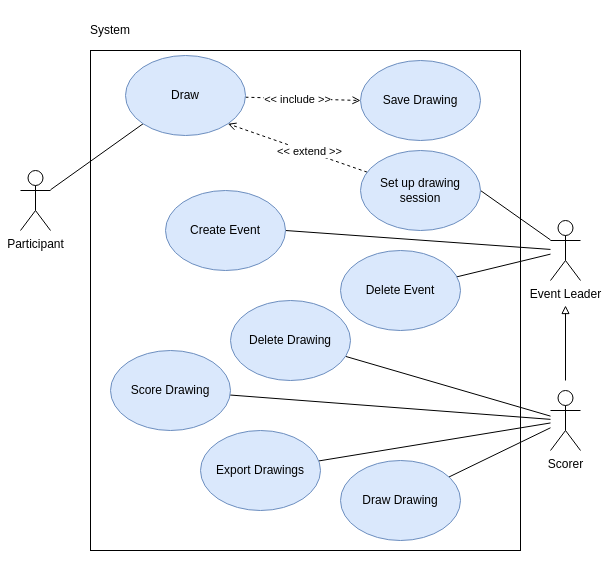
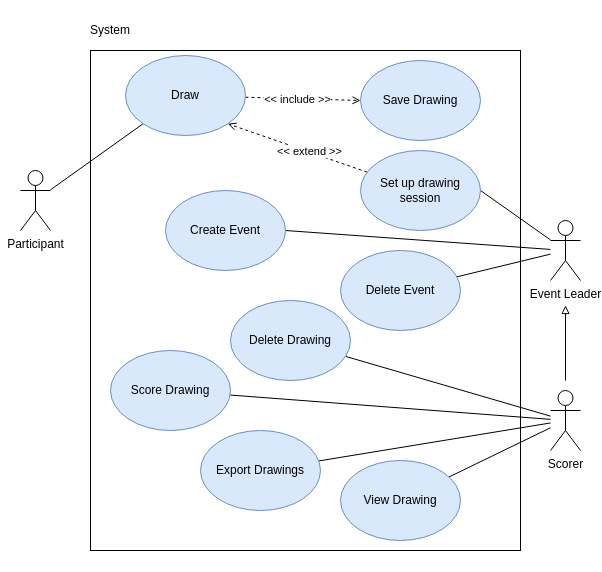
node "Draw Drawing": label "Draw Drawing" -> "View Drawing"
